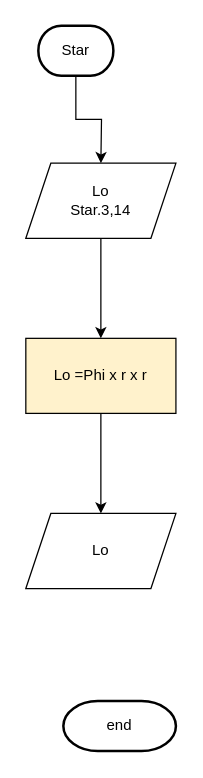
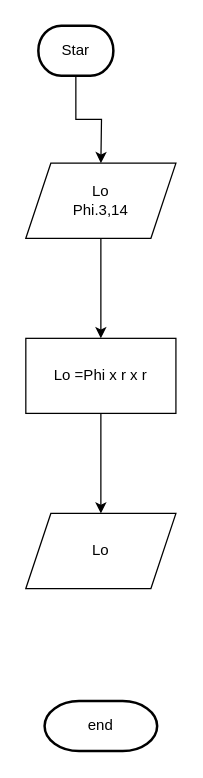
node "Lo Star.3,14": label "Lo Star.3,14" -> "Lo Phi.3,14"
node "Lo =Phi x r x r": fillcolor #fff2cc -> #ffffff
node "end": moved (119, 726) -> (101, 726)
